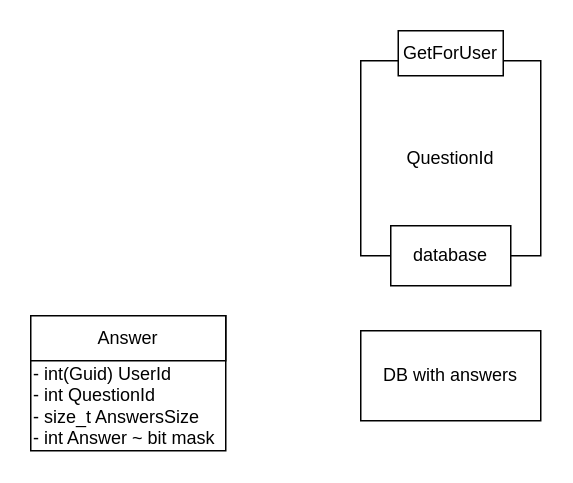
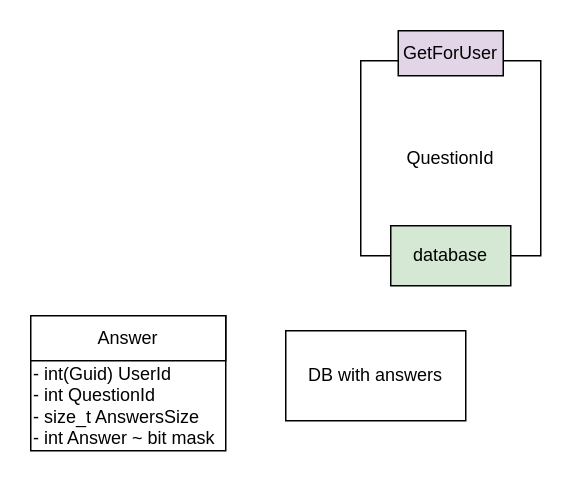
node "GetForUser": fillcolor #ffffff -> #e1d5e7
node "database": fillcolor #ffffff -> #d5e8d4
node "DB with answers": moved (451, 376) -> (376, 376)
